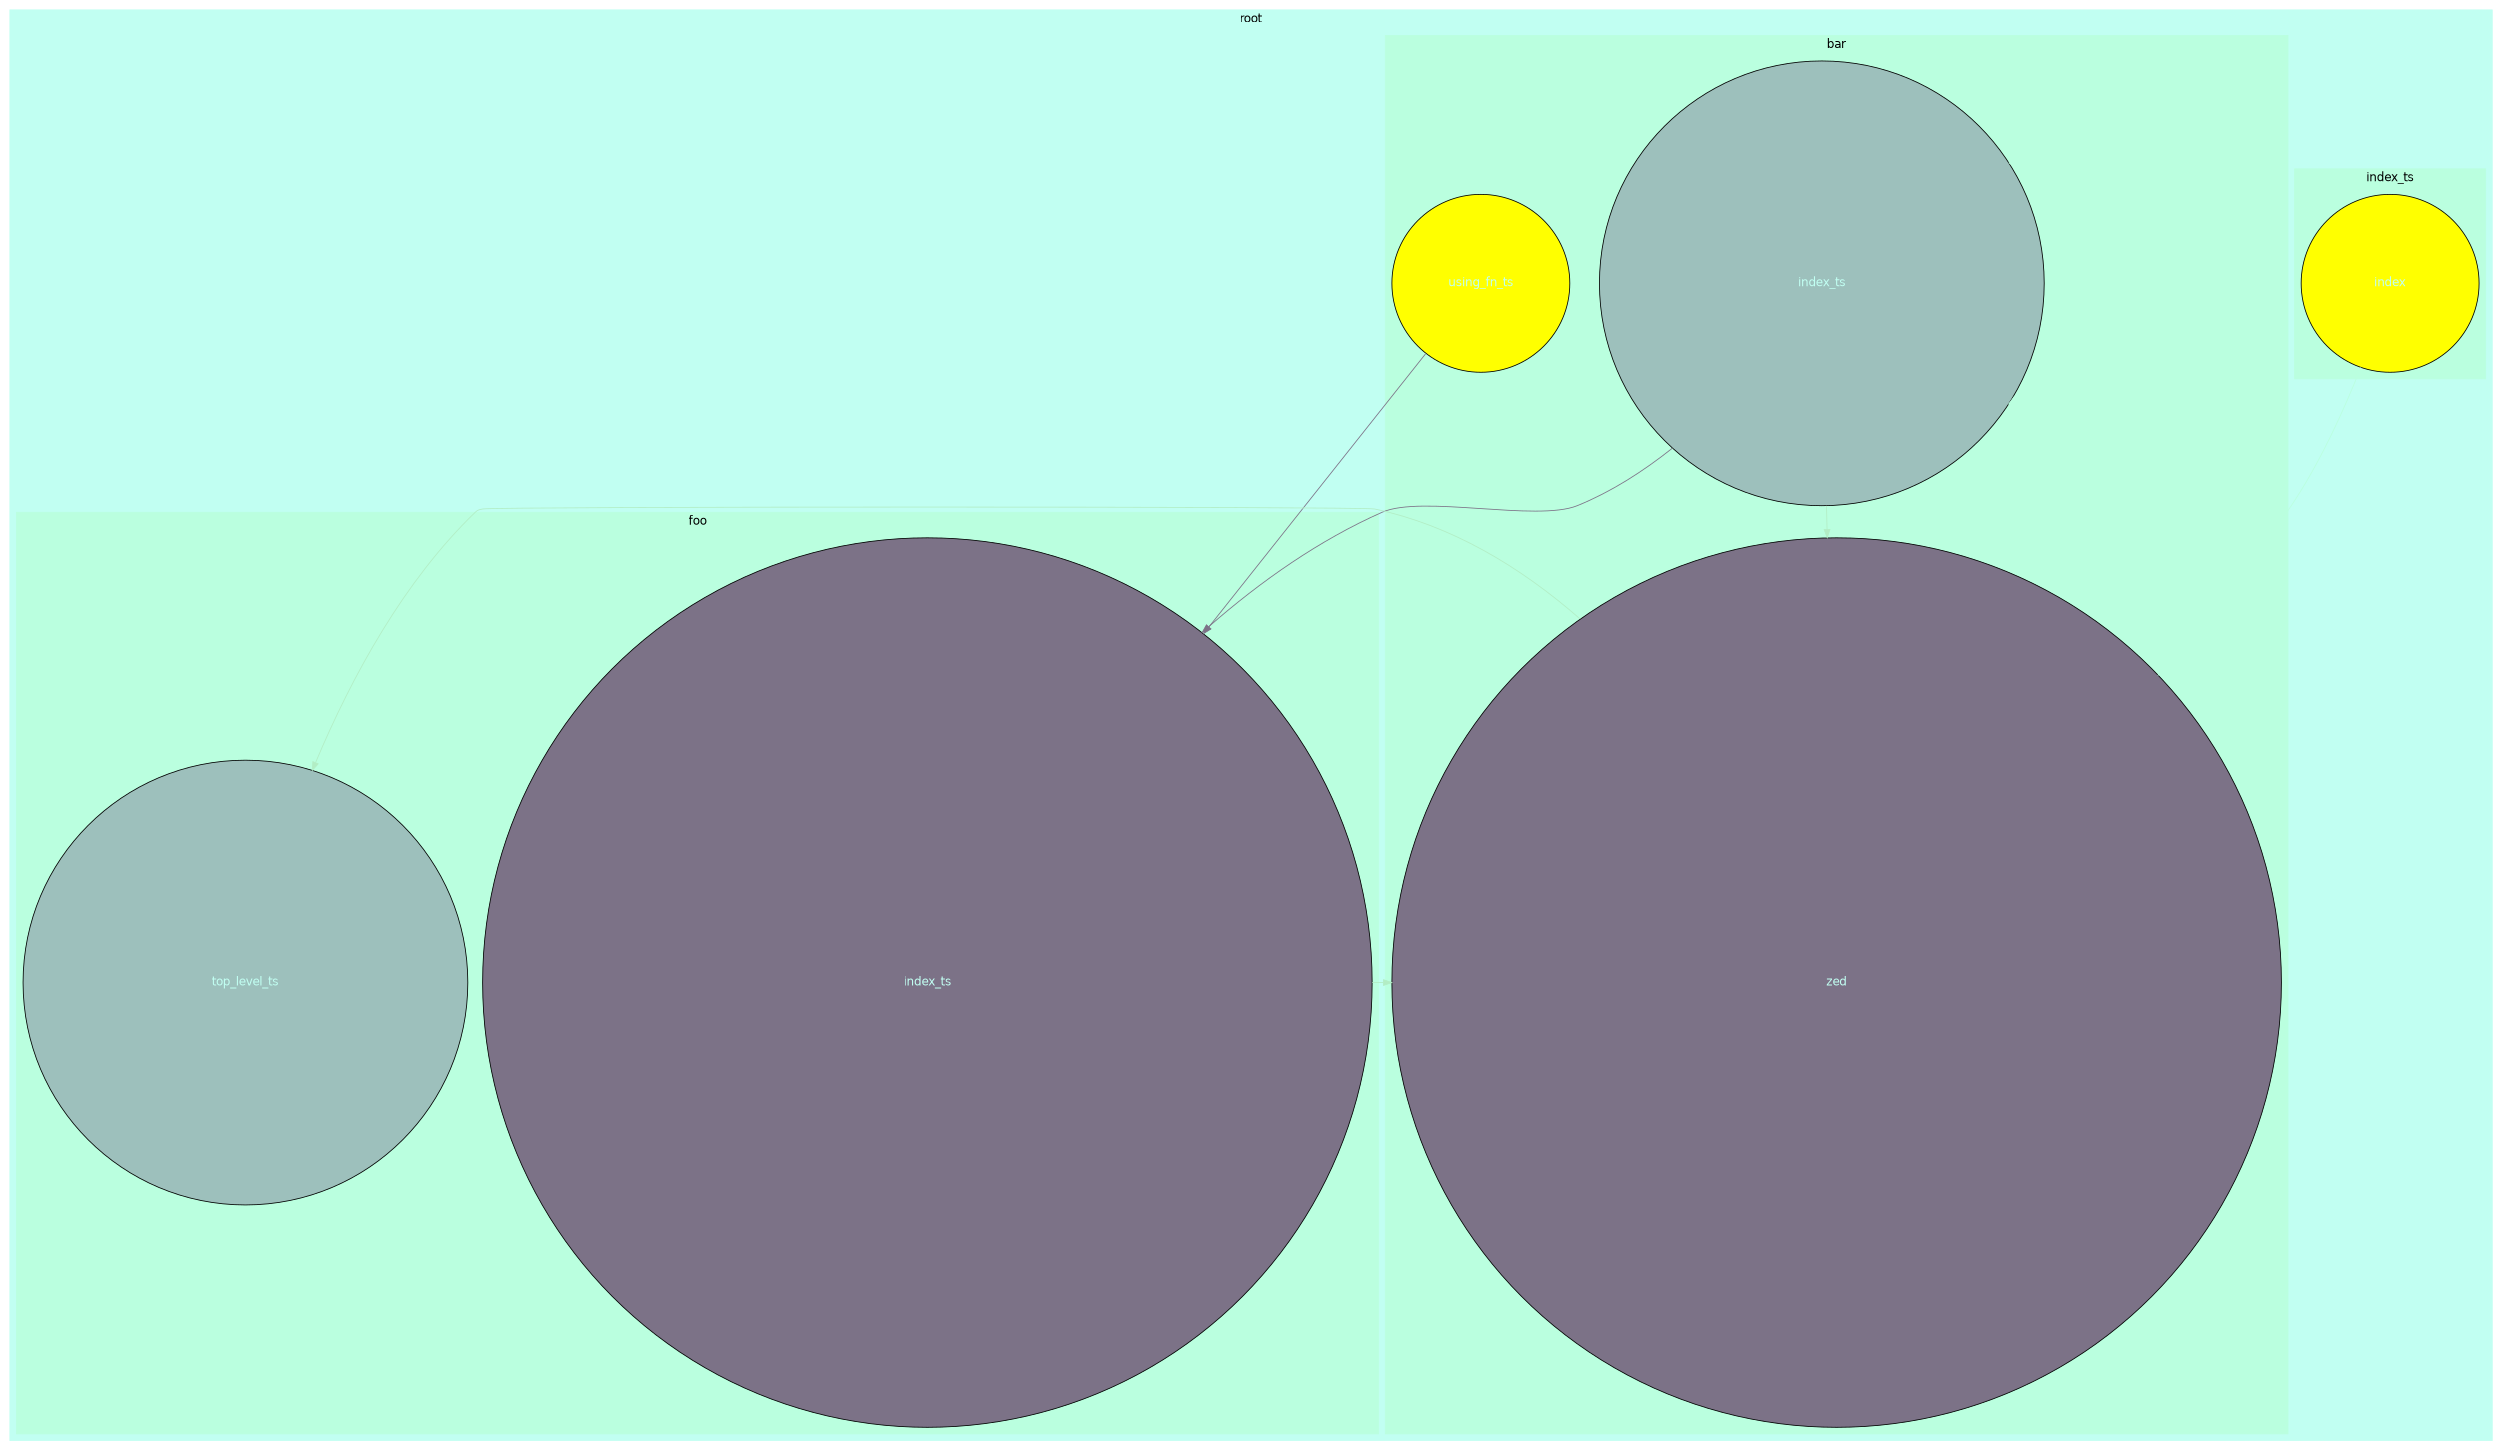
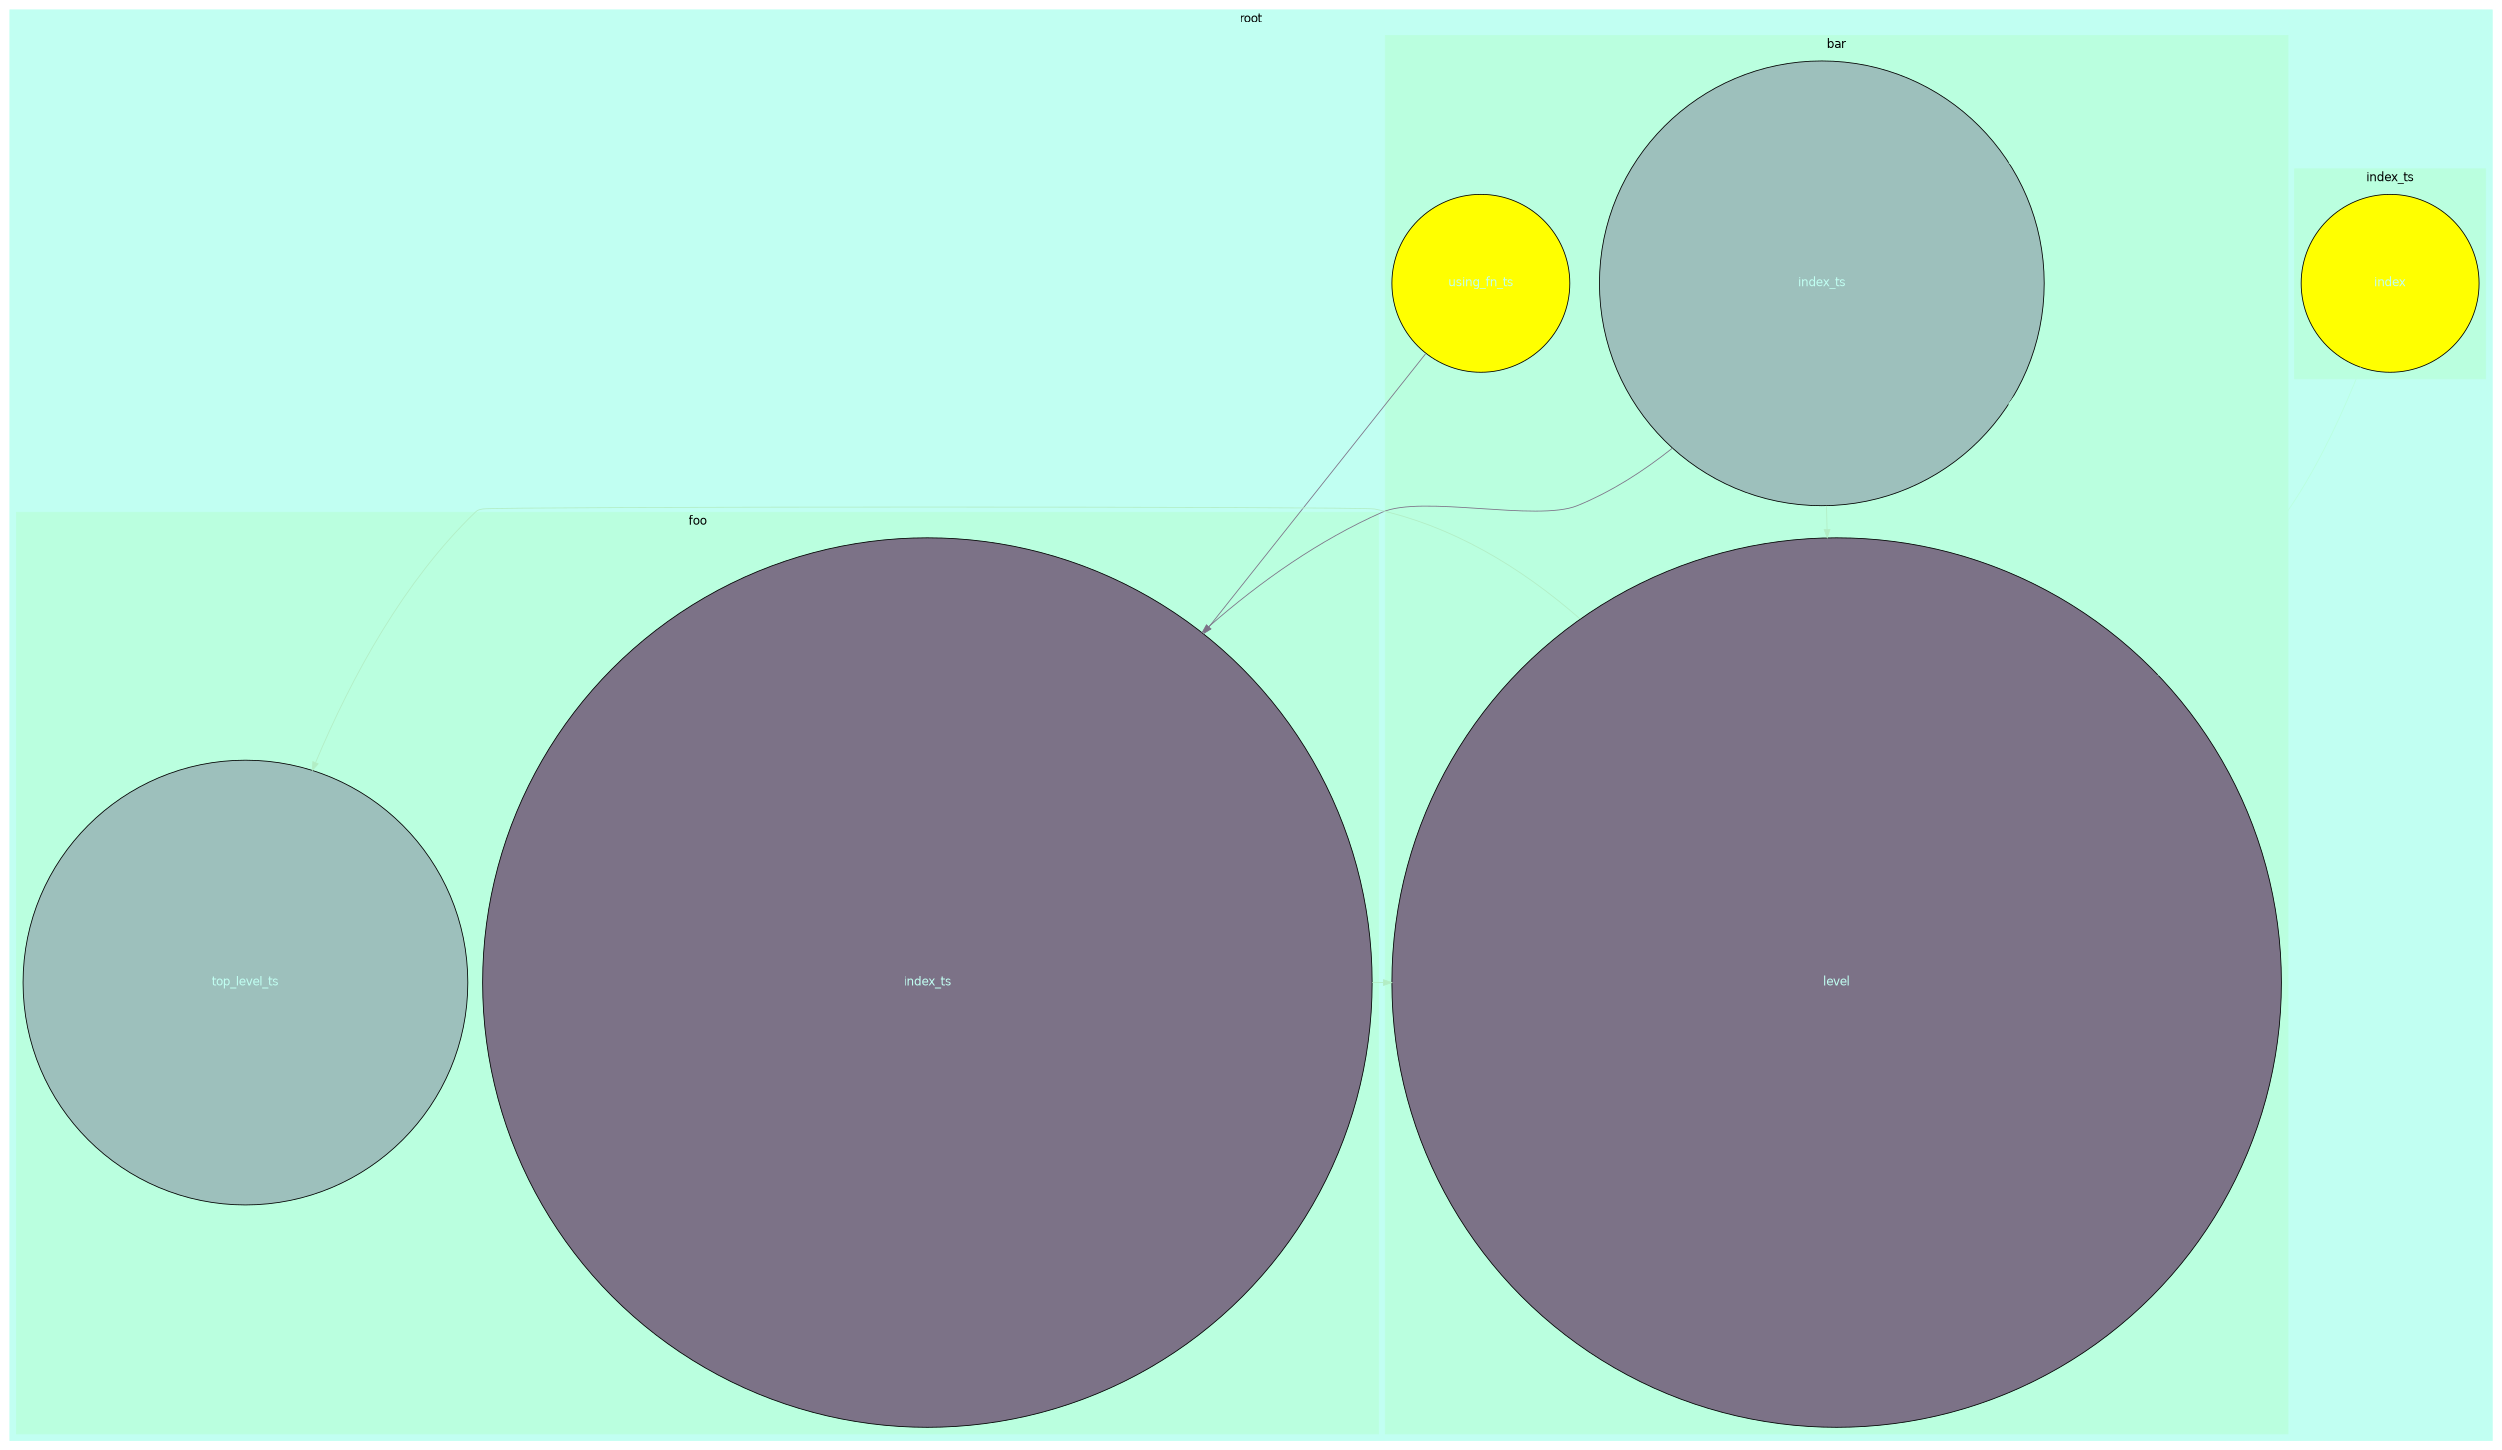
node "zed": label "zed" -> "level"
